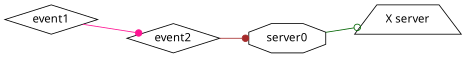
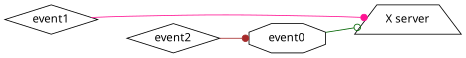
edge "event1" -> "event2": now "event1" -> "X server"
node "server0": label "server0" -> "event0"
